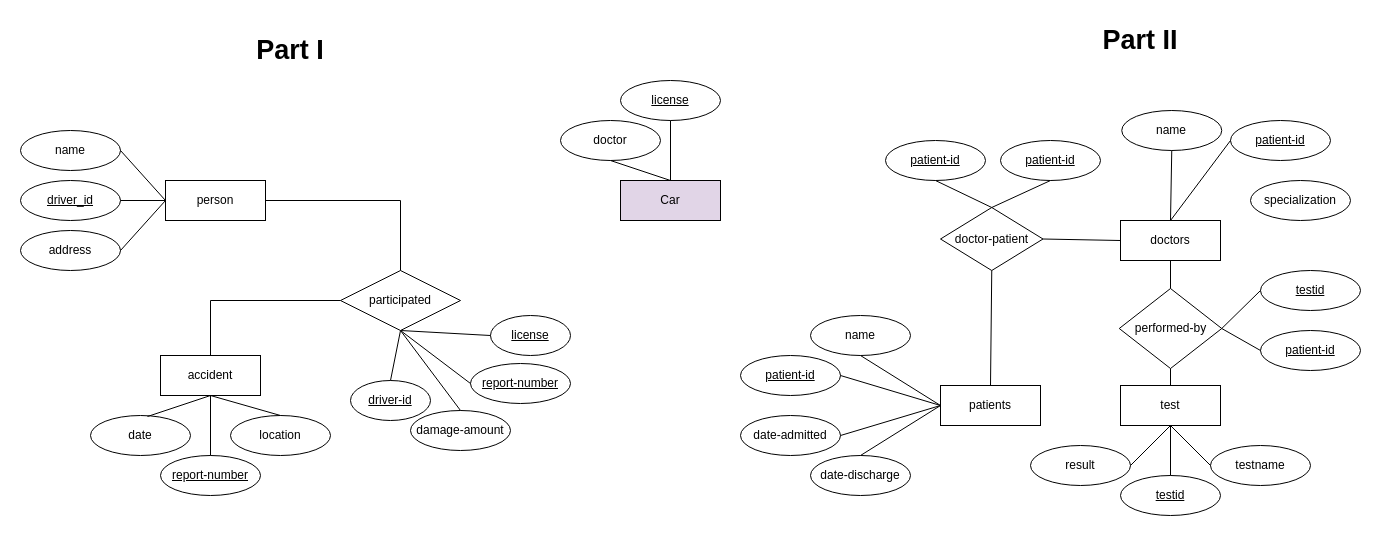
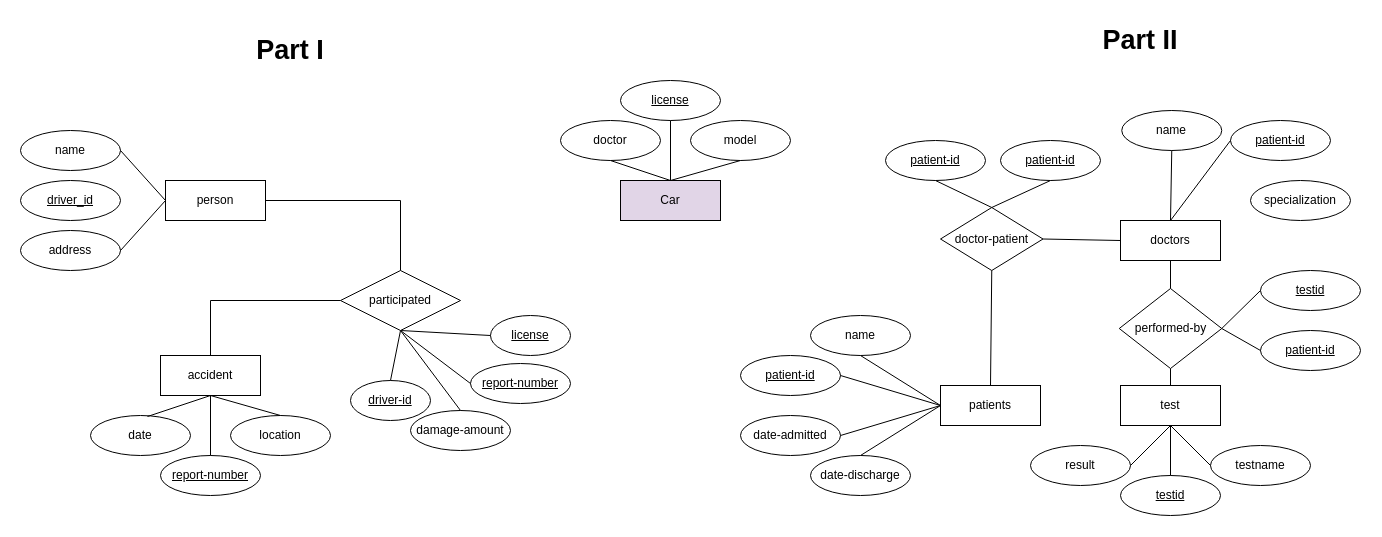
node "model": added
edge "model" -- "Car": added
edge "driver_id" -- "person": removed
